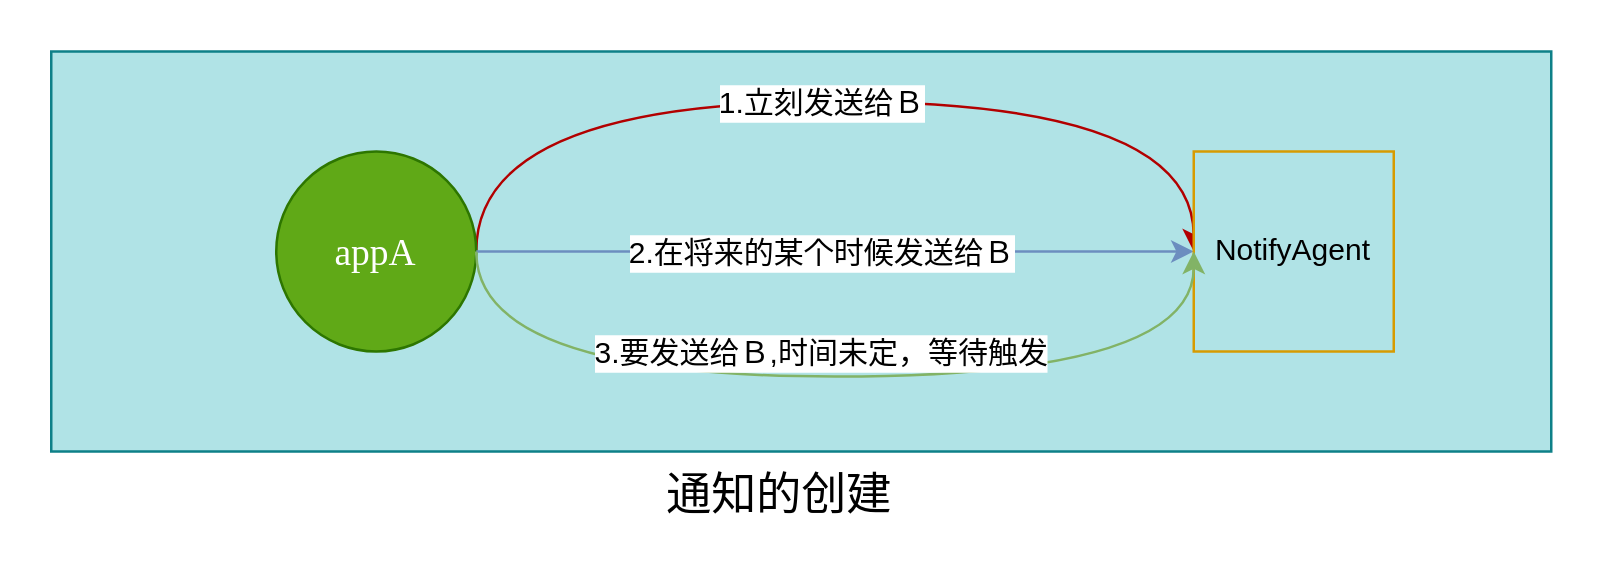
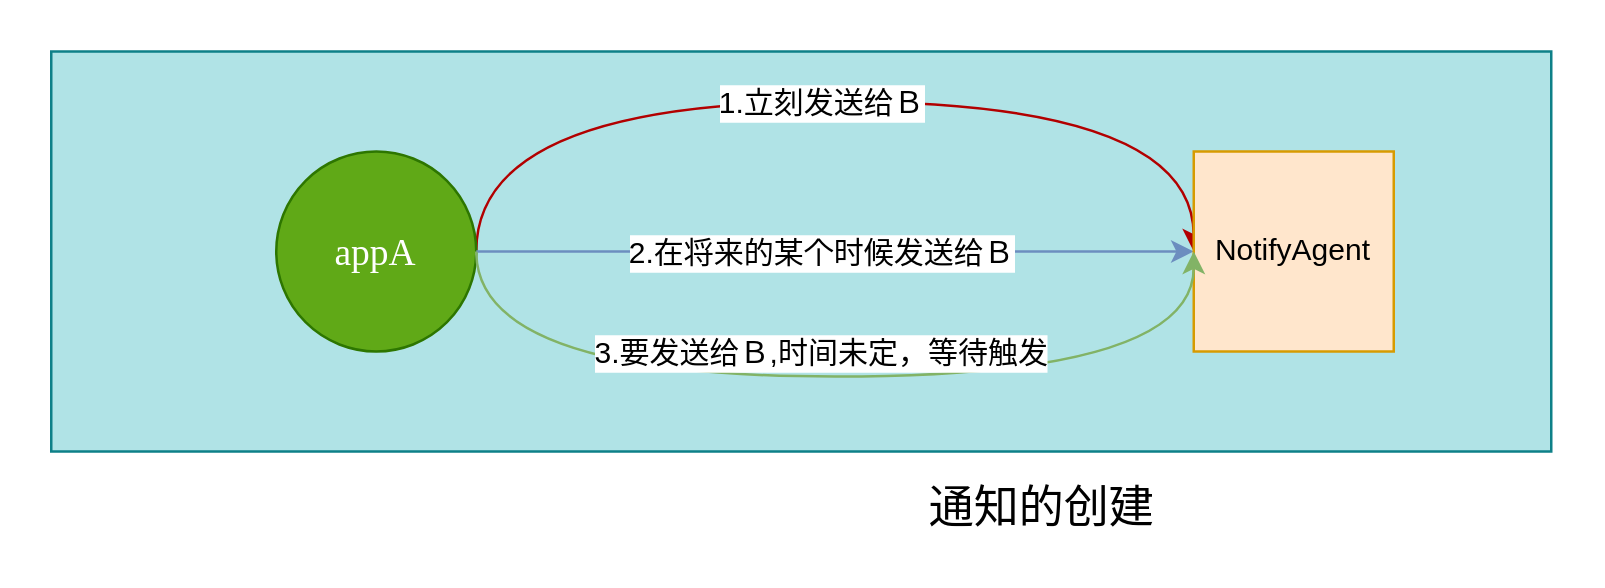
node "NotifyAgent": fillcolor #b0e3e6 -> #ffe6cc
node "通知的创建": moved (779, 496) -> (1041, 509)
